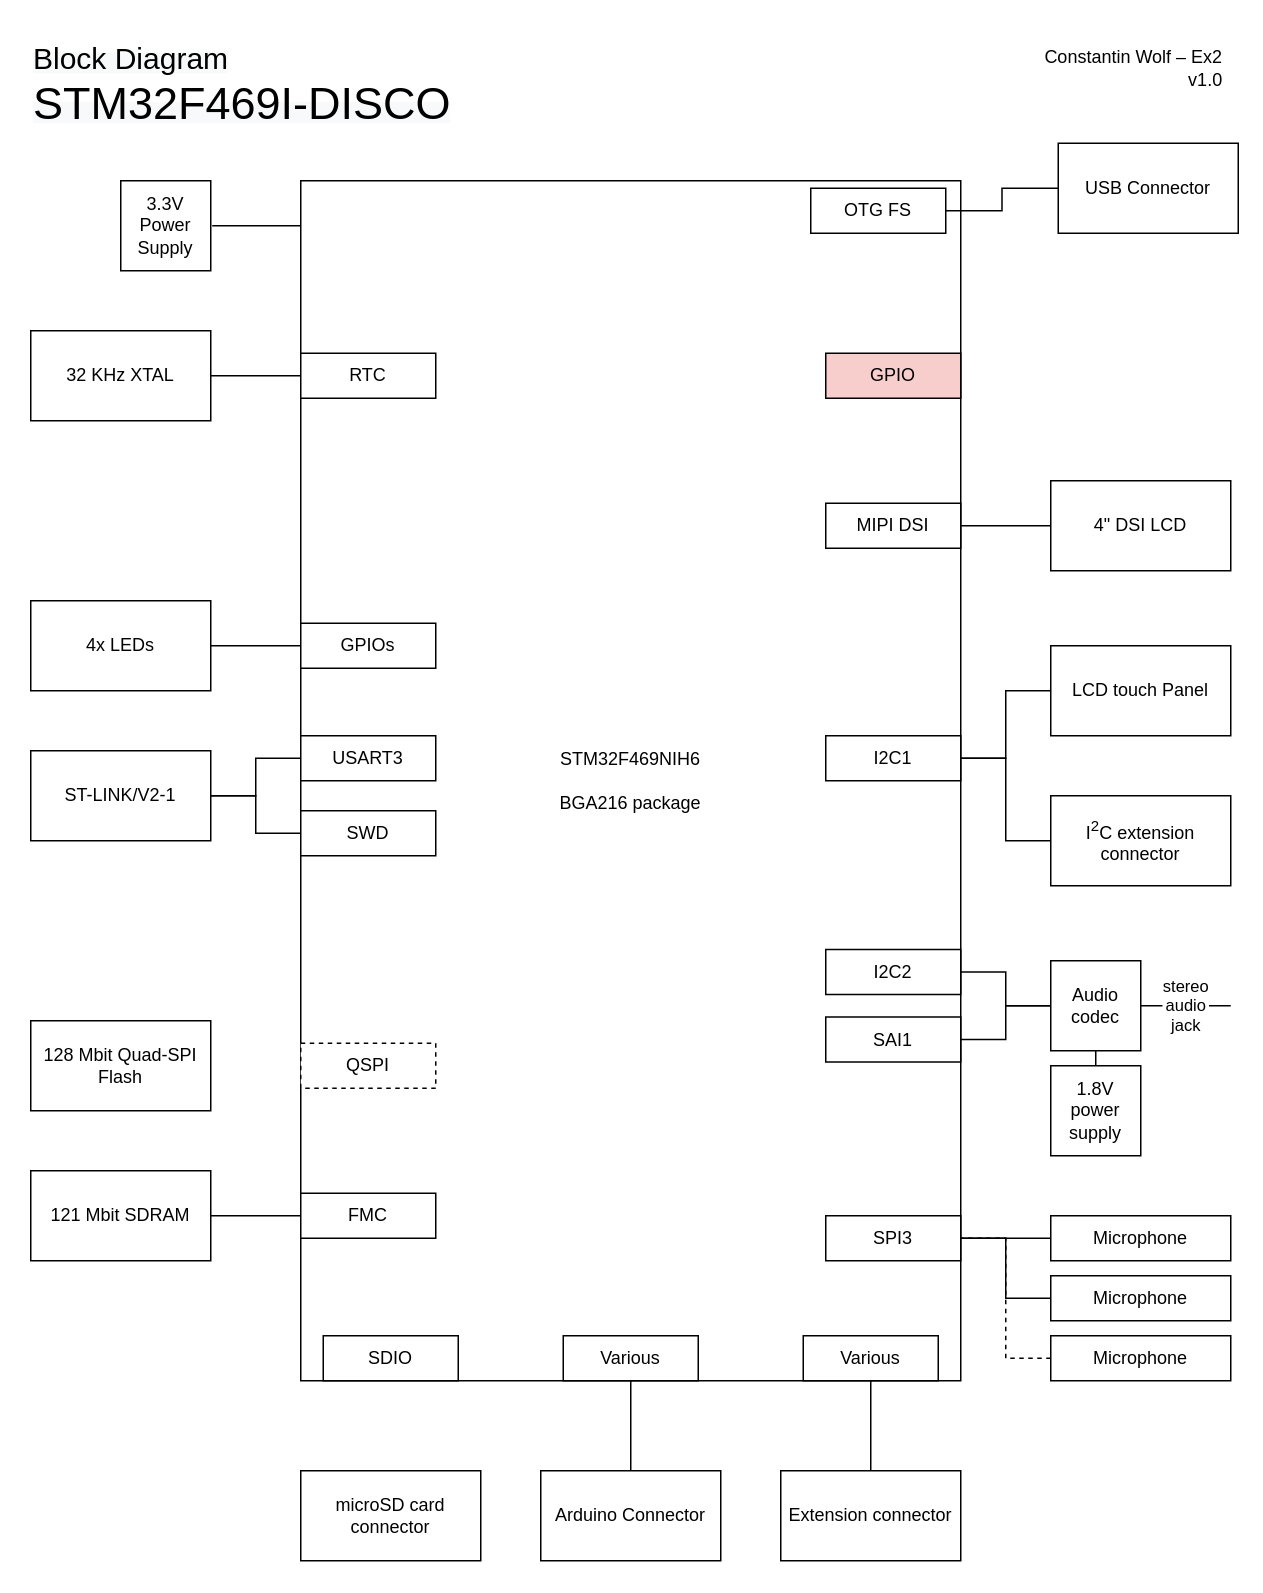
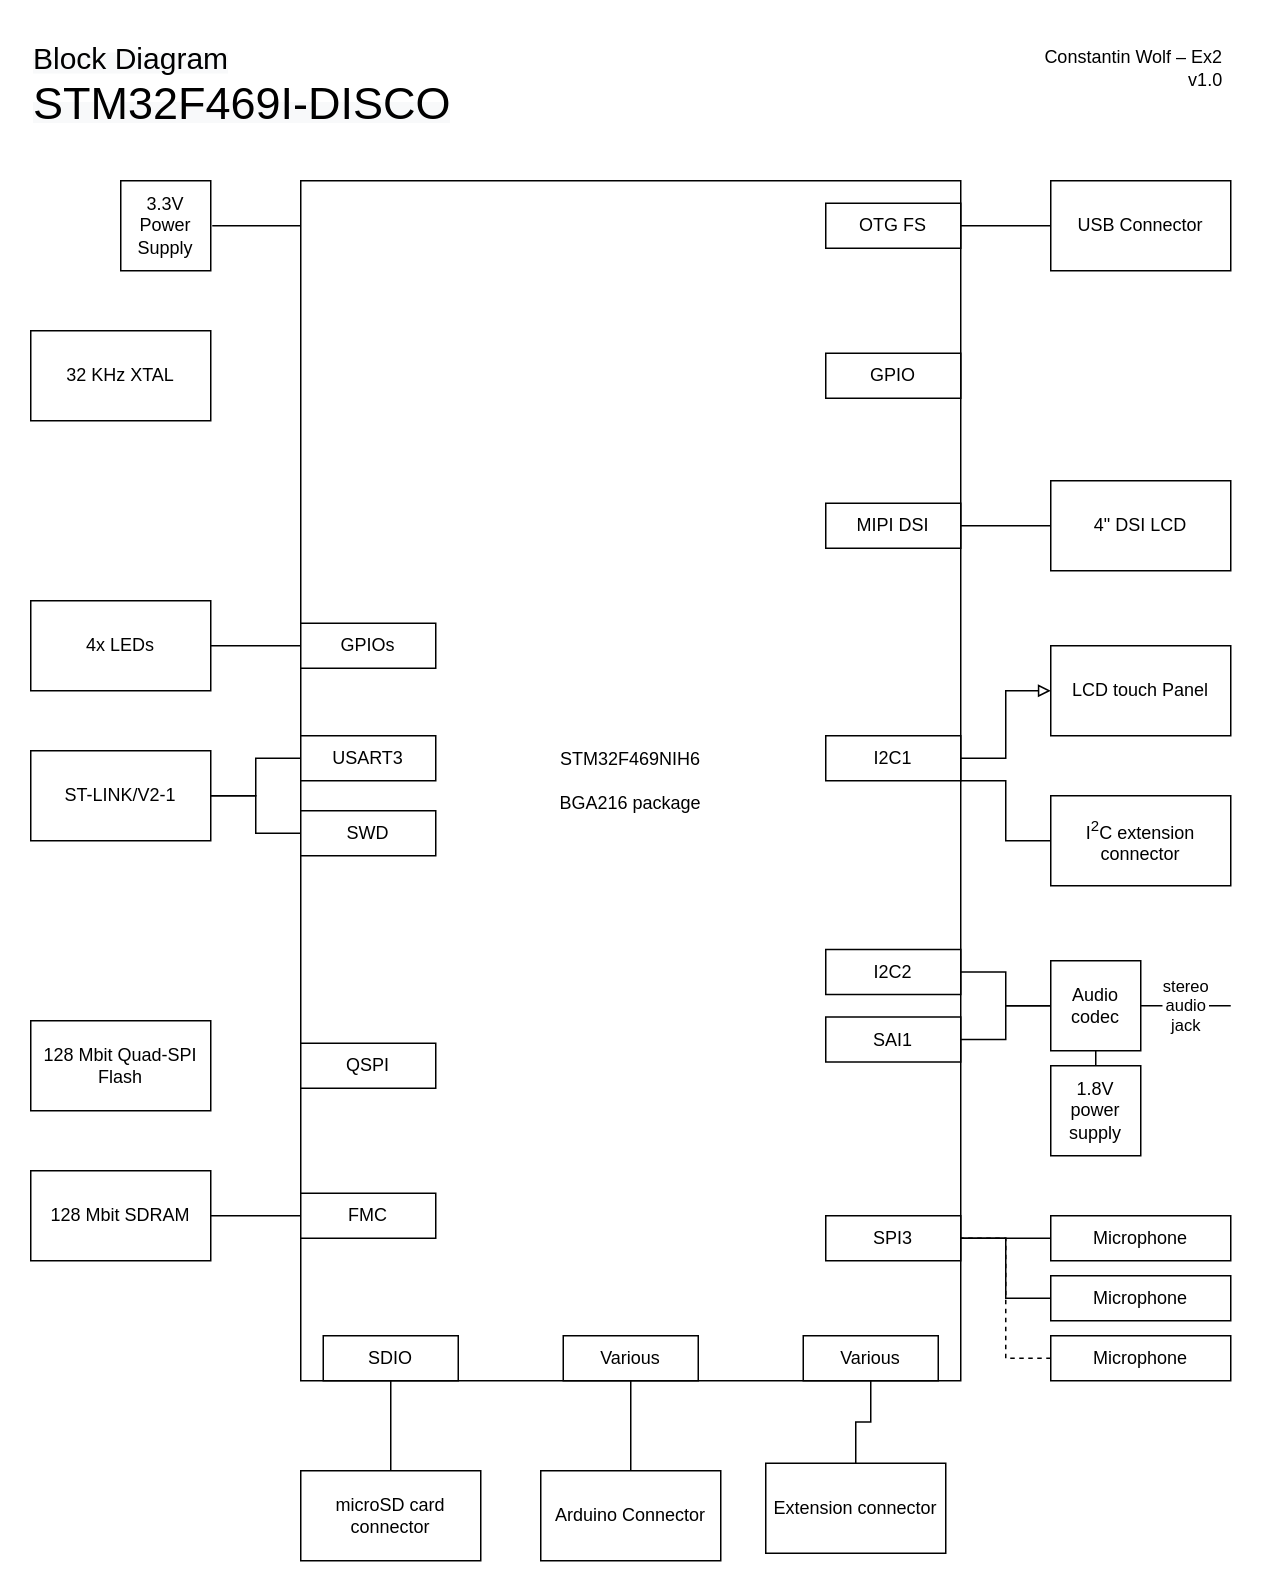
node "USB Connector": moved (1148, 188) -> (1141, 226)
node "OTG FS": moved (878, 211) -> (893, 226)
edge "32 KHz XTAL" -- "RTC": removed
node "RTC": removed
node "GPIO": fillcolor #f8cecc -> #ffffff
edge "LCD touch Panel" -- "I2C1": arrowhead none -> block
edge "I2C1" -- "I2C extension connector": now "STM32F469NIH6 BGA216 package" -- "I2C extension connector"
node "QSPI": style dashed -> solid
node "121 Mbit SDRAM": label "121 Mbit SDRAM" -> "128 Mbit SDRAM"
edge "SDIO" -- "microSD card connector": added
node "Extension connector": moved (871, 1516) -> (856, 1508)
